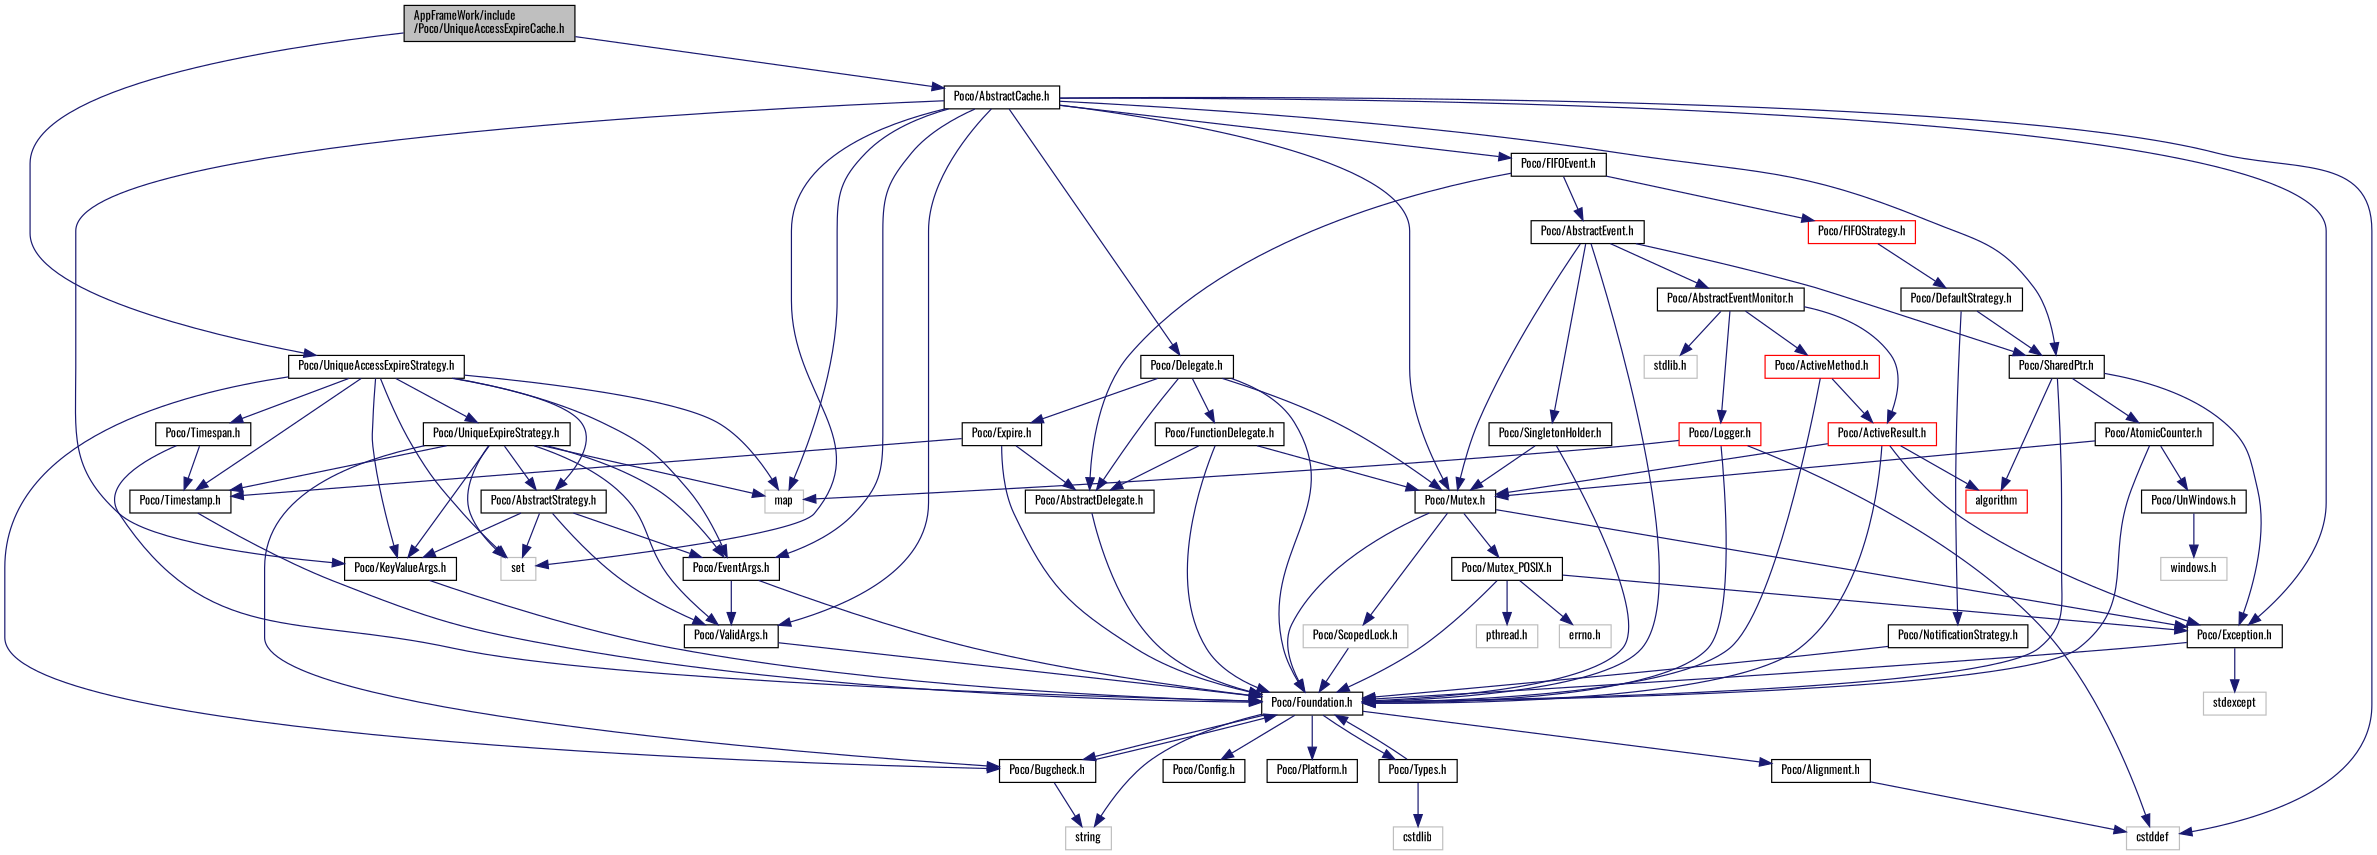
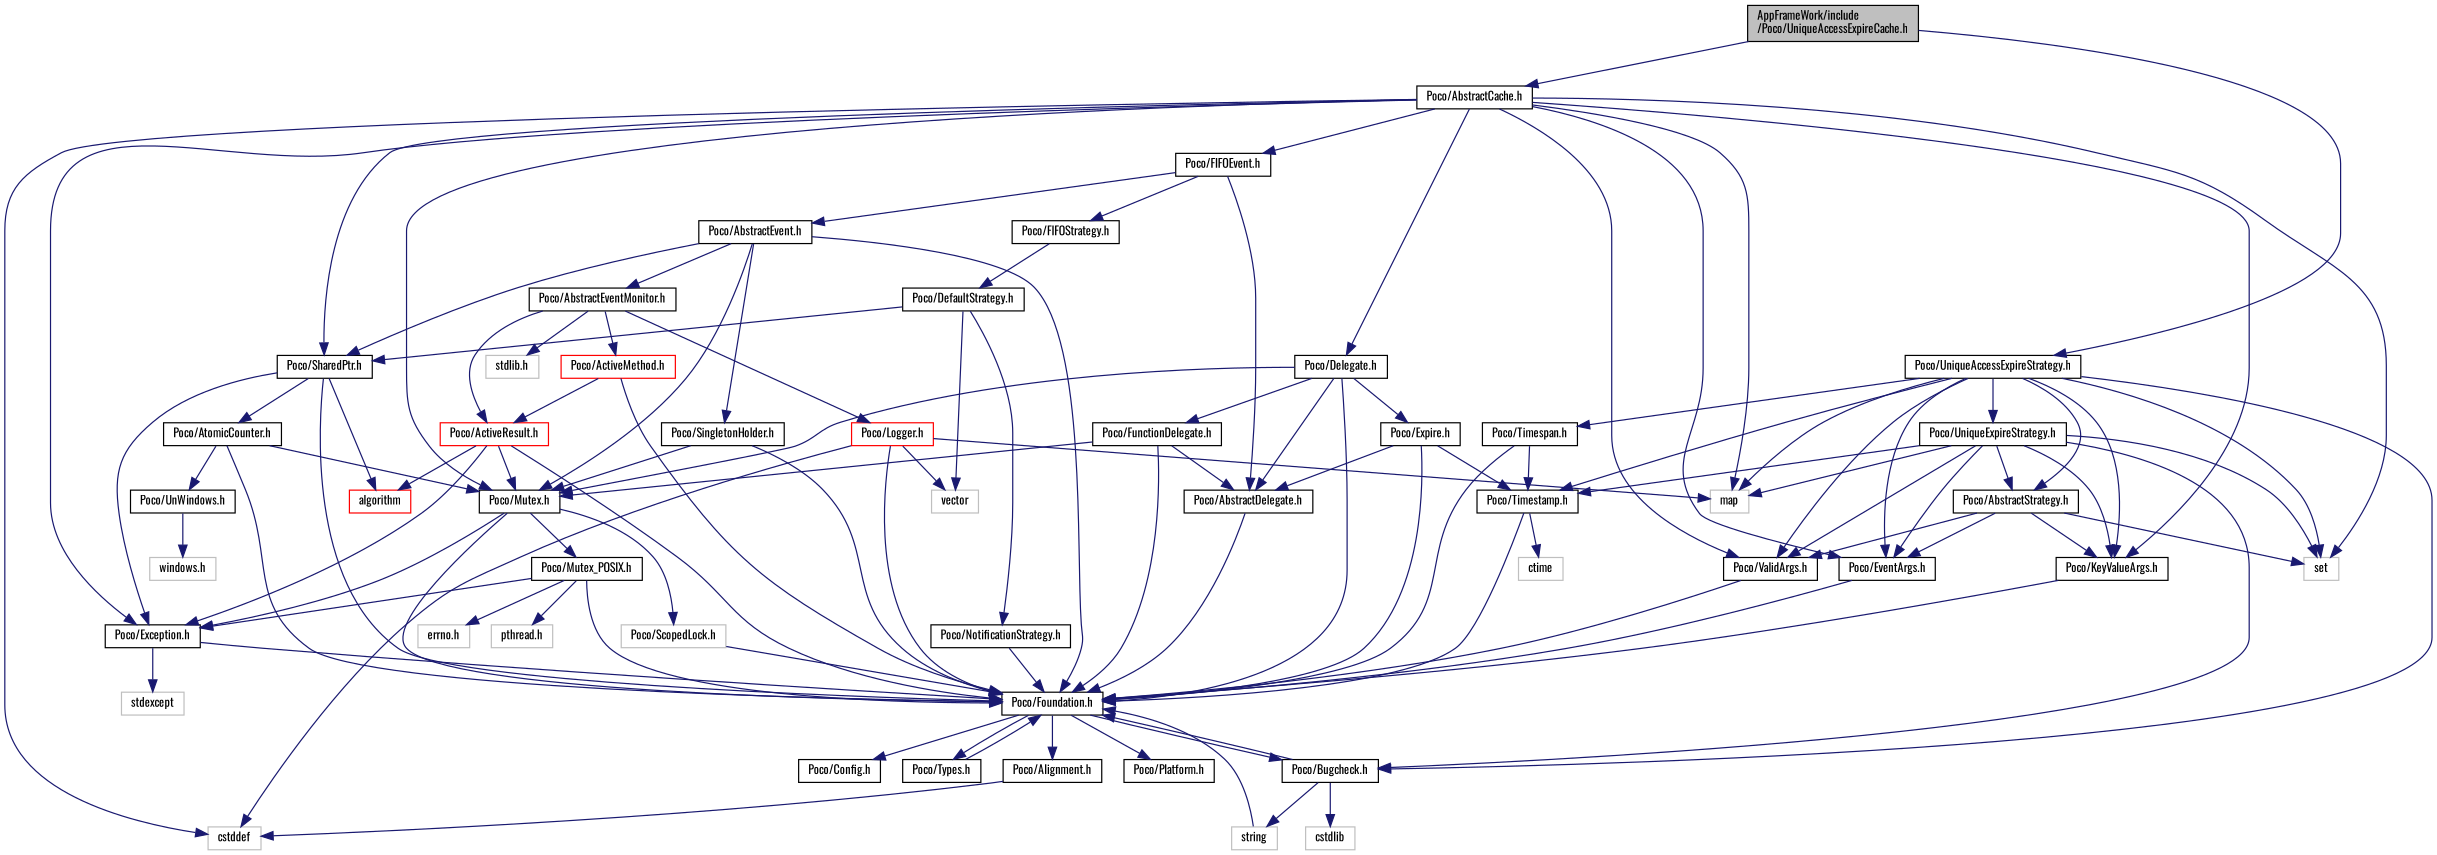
node "Poco/FIFOStrategy.h": color red -> black
node "vector": added
node "ctime": added
edge "Poco/EventArgs.h" -> "Poco/ValidArgs.h": now "Poco/UniqueAccessExpireStrategy.h" -> "Poco/ValidArgs.h"
edge "Poco/Foundation.h" -> "string": reversed
edge "Poco/Types.h" -> "cstdlib": now "Poco/Bugcheck.h" -> "cstdlib"
